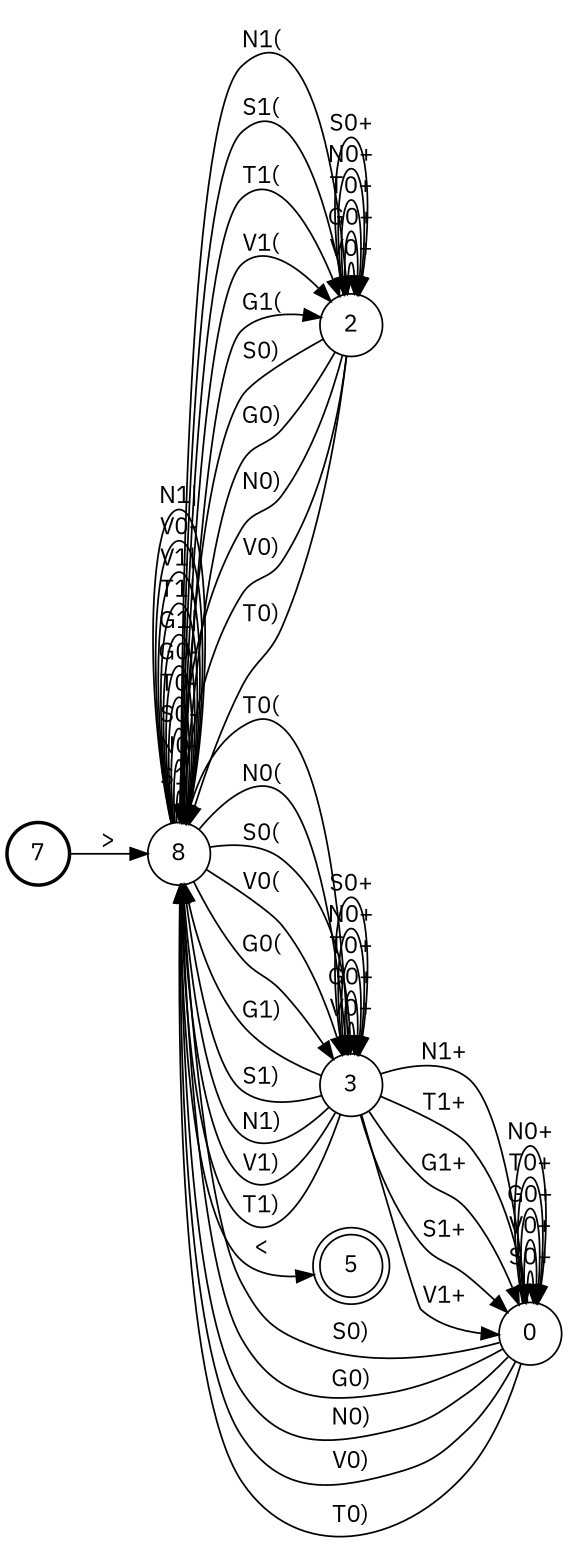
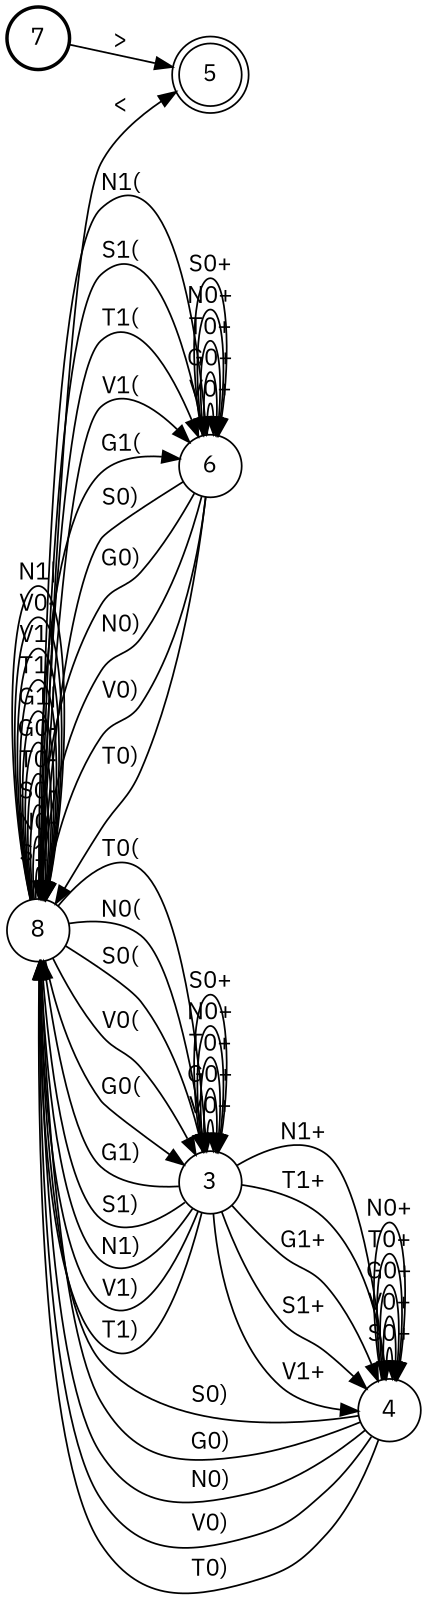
node "2": label "2" -> "6"
edge "7" -> "8": now "7" -> "5"
node "0": label "0" -> "4"
